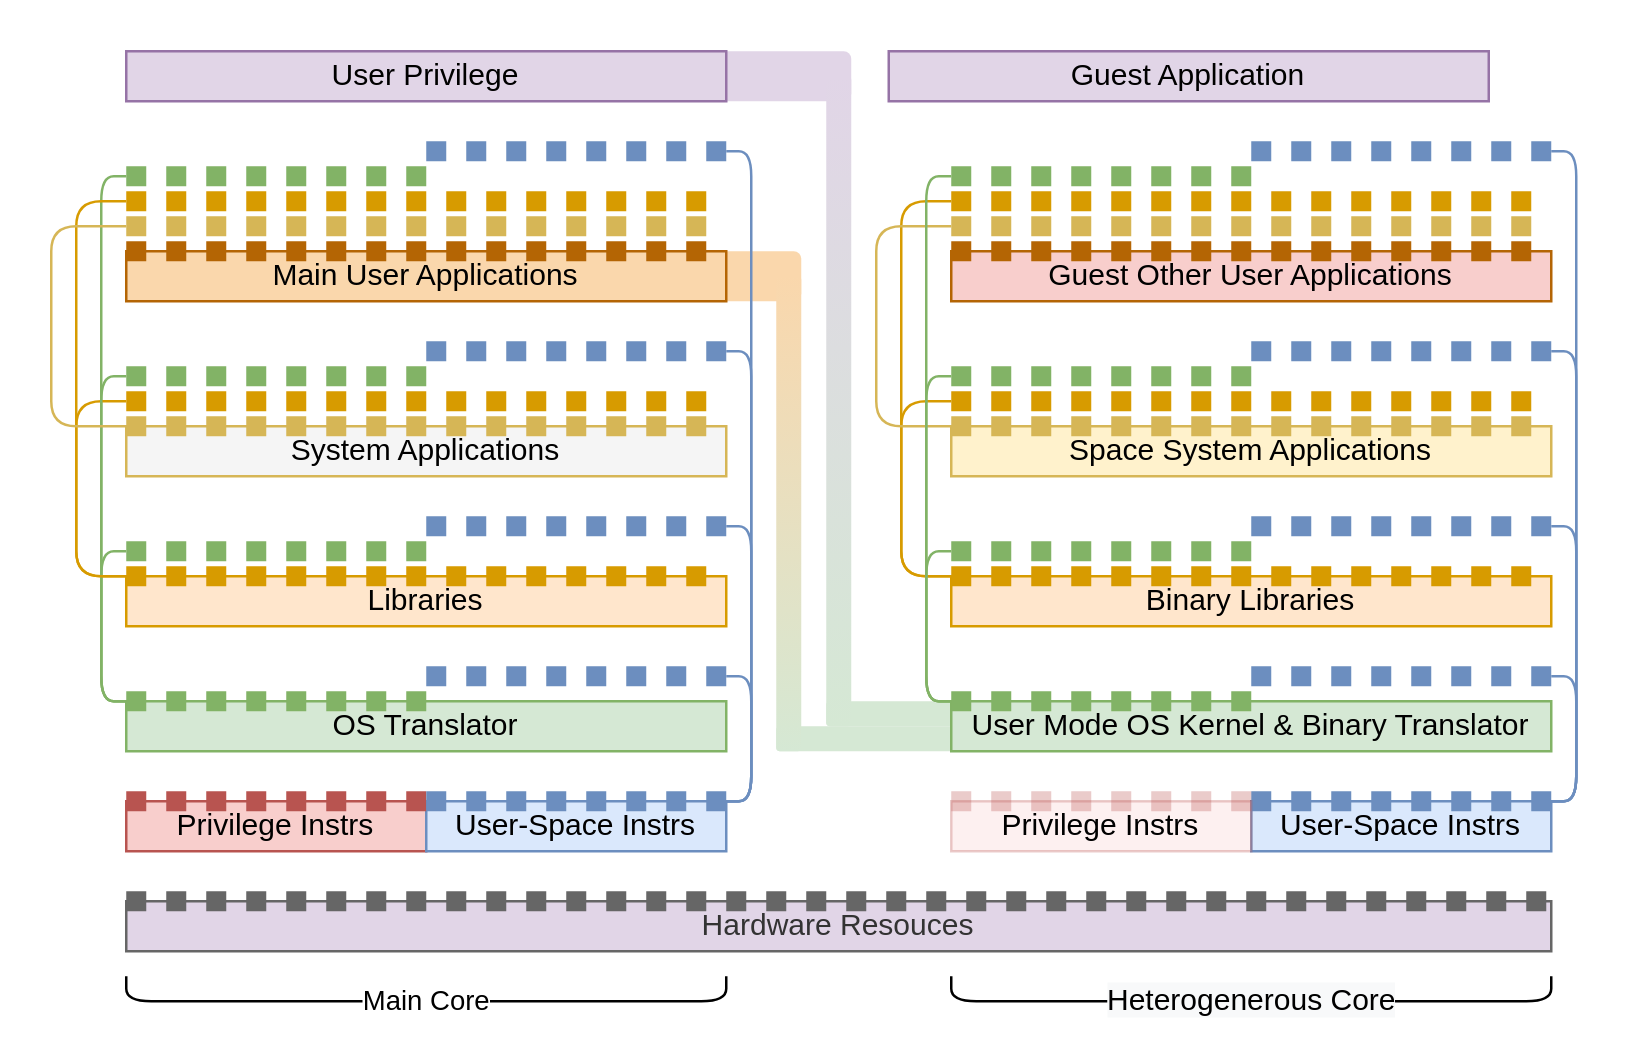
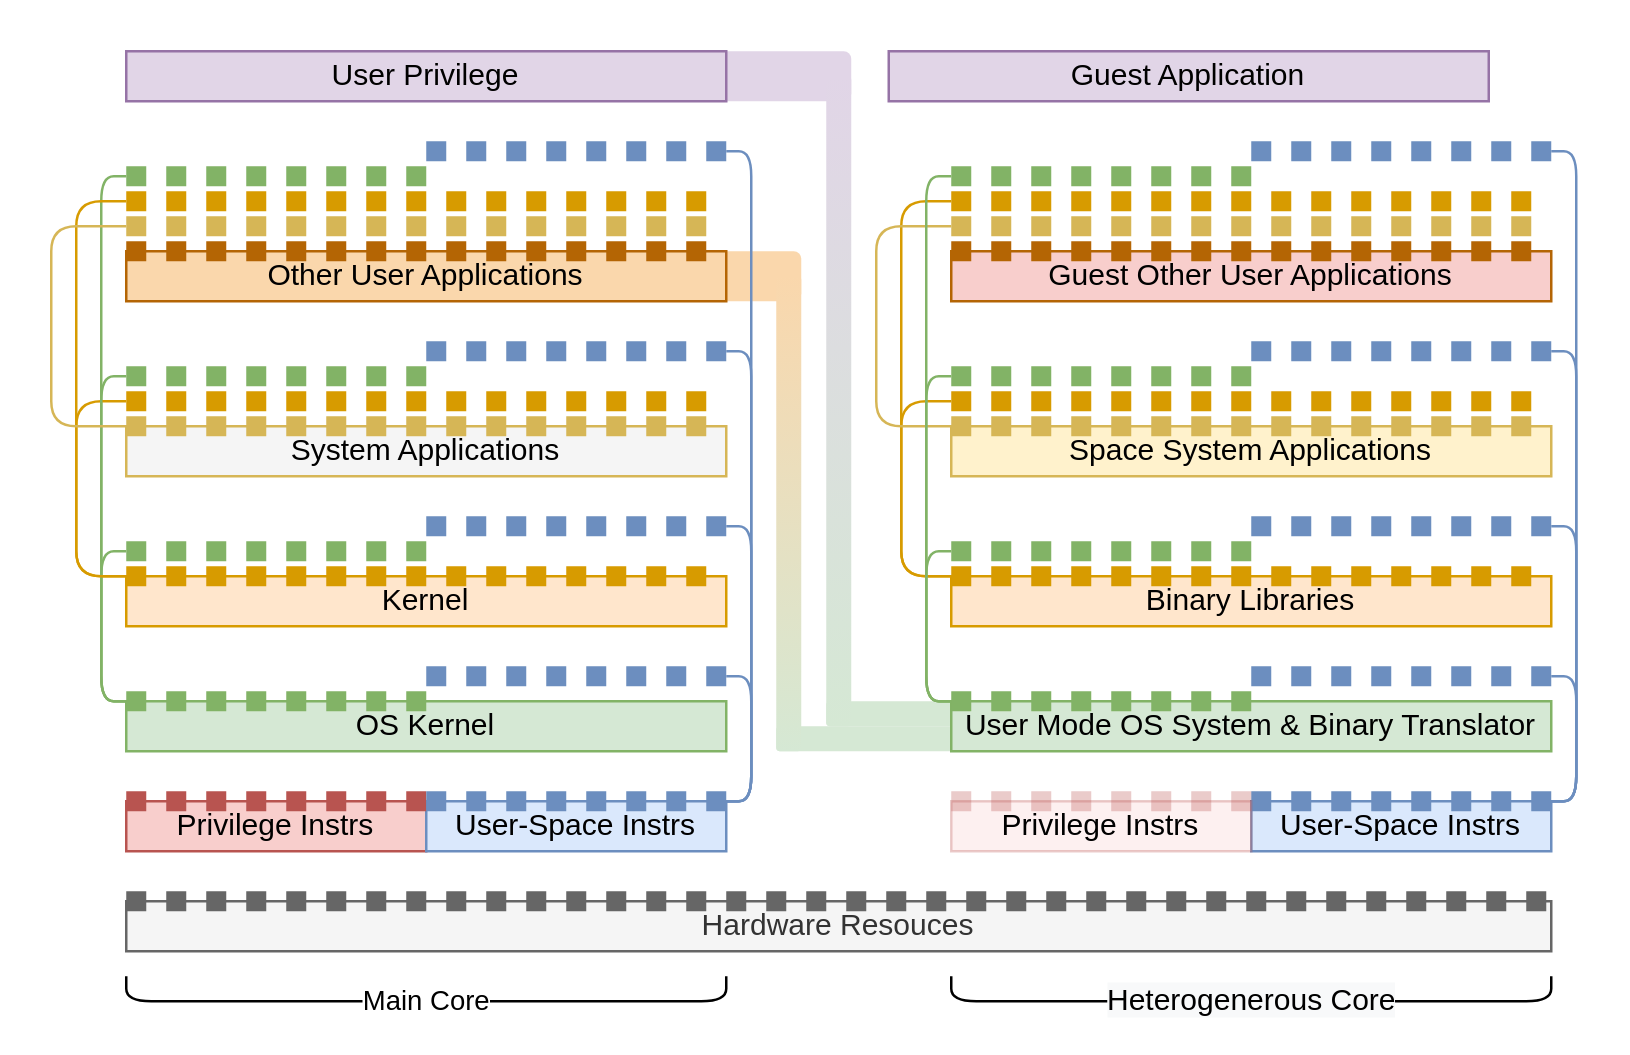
node "Main User Applications": label "Main User Applications" -> "Other User Applications"
node "Libraries": label "Libraries" -> "Kernel"
node "OS Translator": label "OS Translator" -> "OS Kernel"
node "User Mode OS Kernel & Binary Translator": label "User Mode OS Kernel & Binary Translator" -> "User Mode OS System & Binary Translator"
node "Hardware Resouces": fillcolor #e1d5e7 -> #f5f5f5
